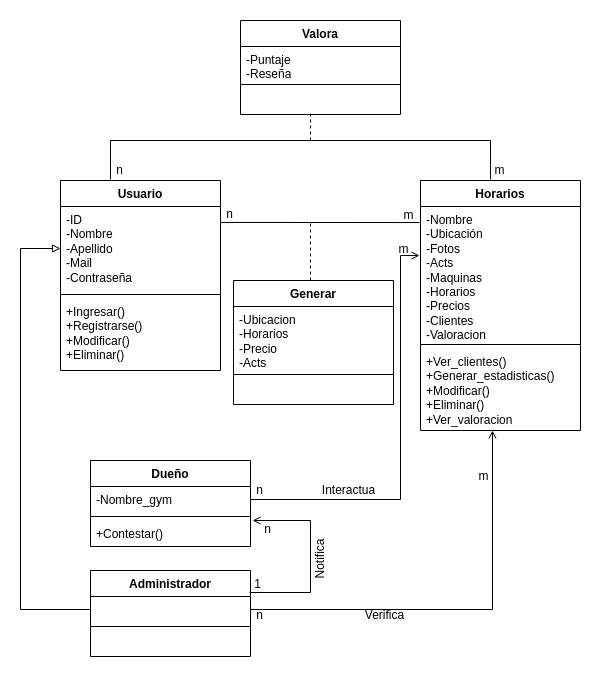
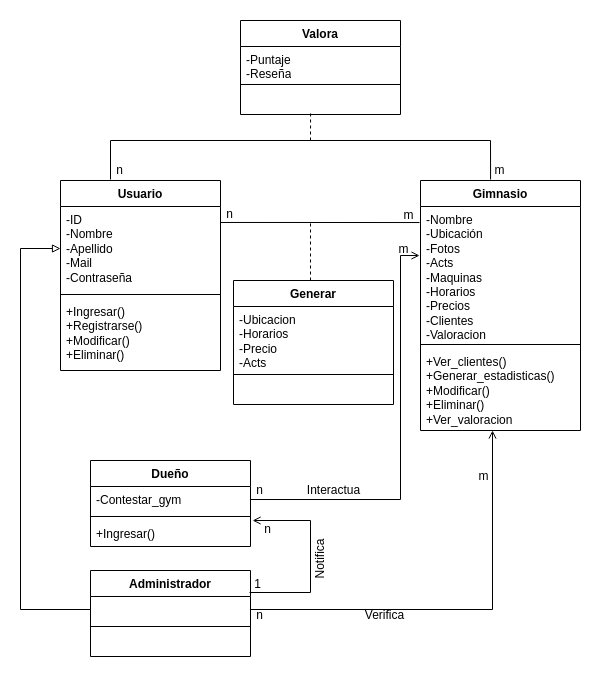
node "Horarios": label "Horarios" -> "Gimnasio"
node "Interactua": moved (349, 491) -> (334, 491)
node "-Nombre_gym": label "-Nombre_gym" -> "-Contestar_gym"
node "+Contestar()": label "+Contestar()" -> "+Ingresar()"
